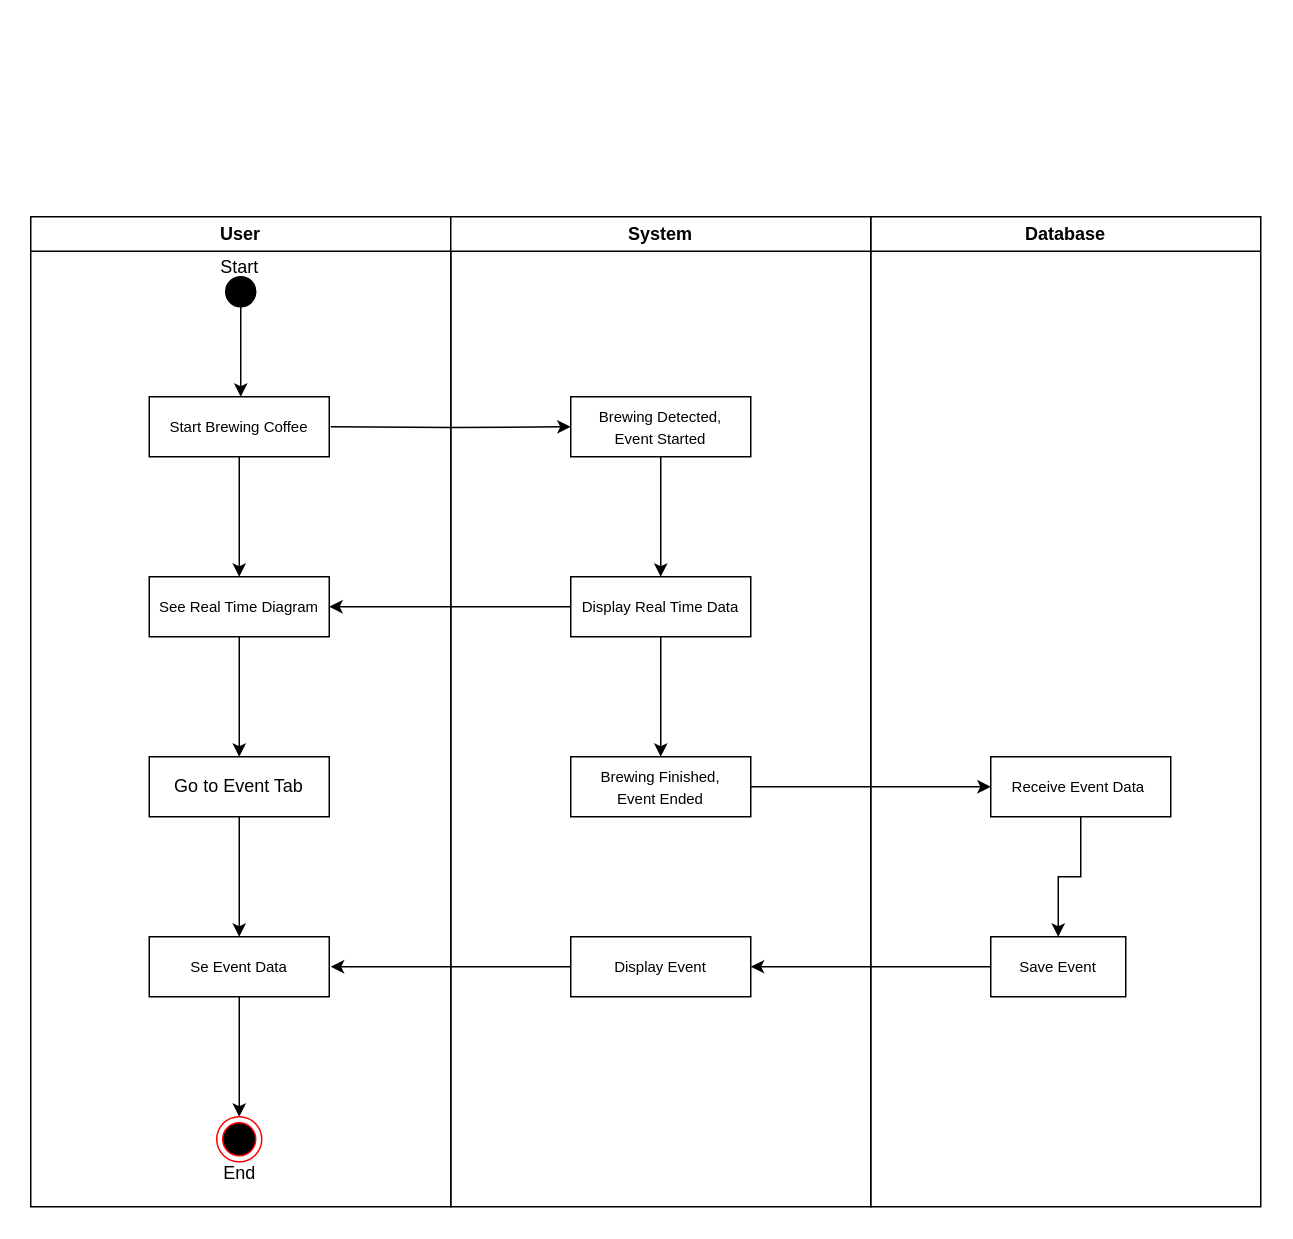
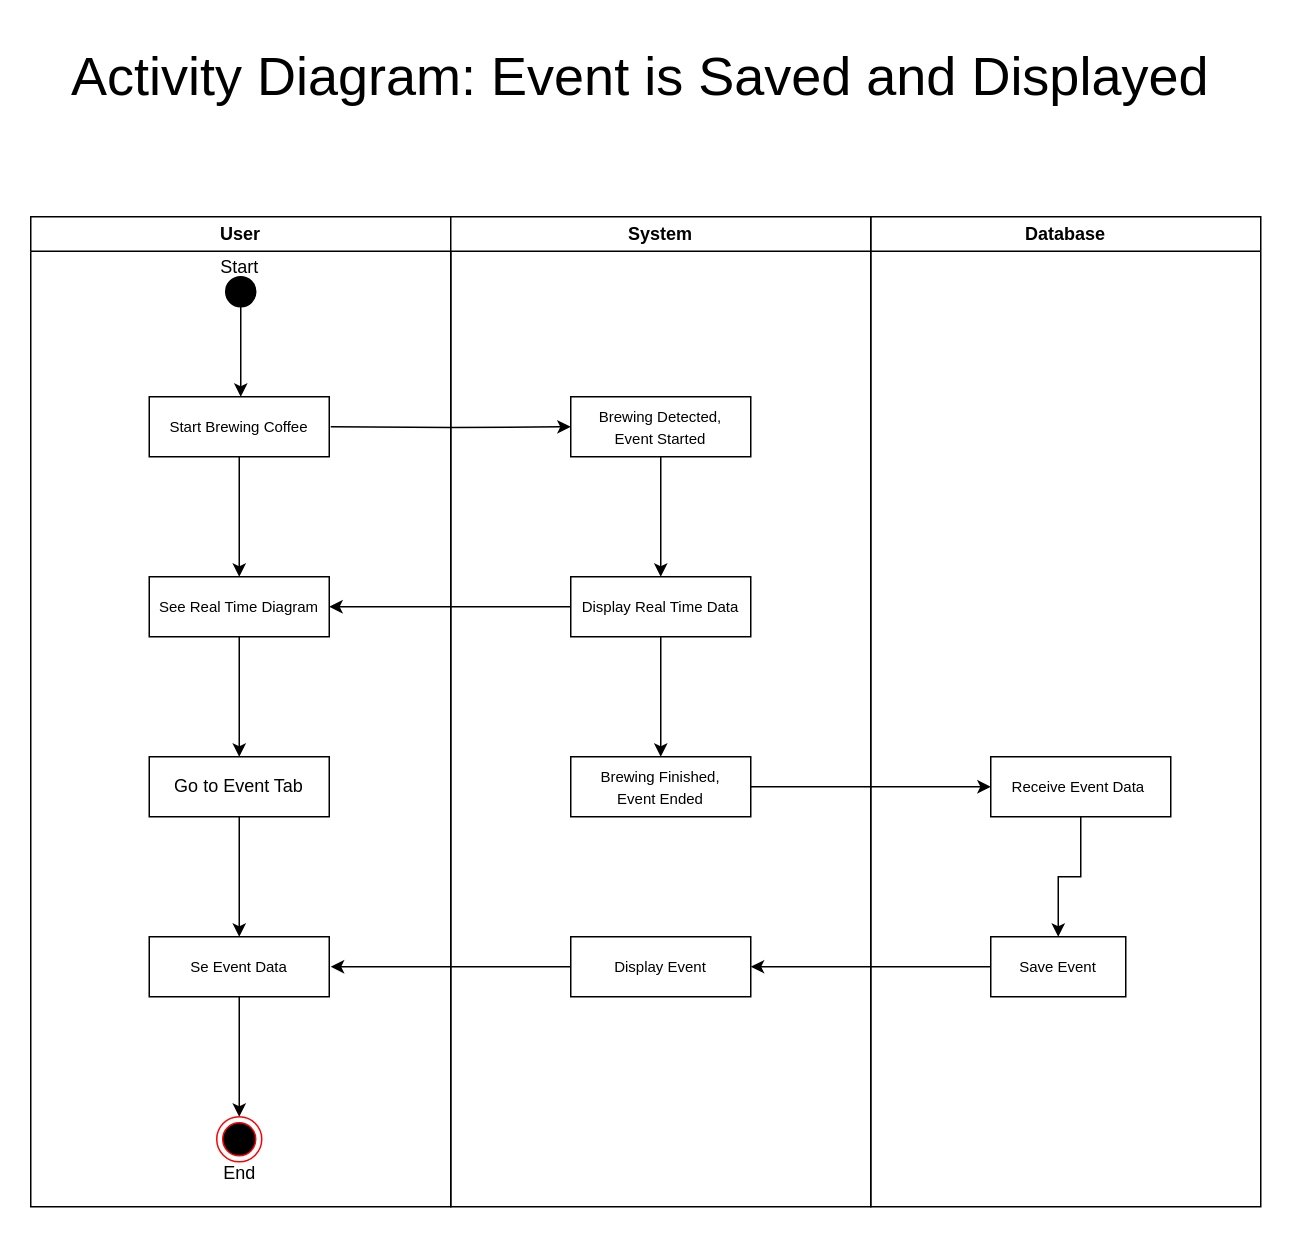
node "Activity Diagram: Event is Saved and Displayed": added
